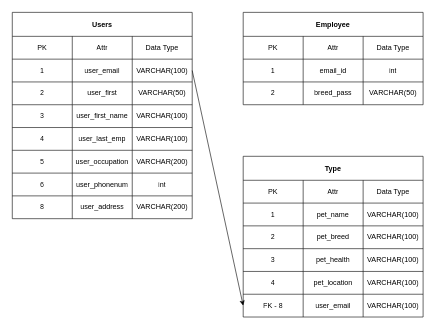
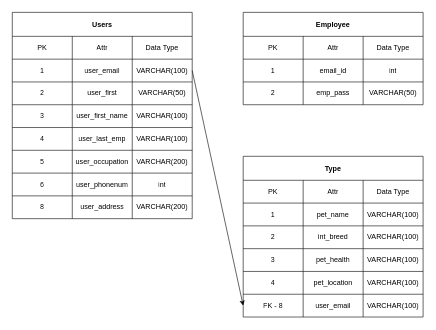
node "breed_pass": label "breed_pass" -> "emp_pass"
node "pet_breed": label "pet_breed" -> "int_breed"
